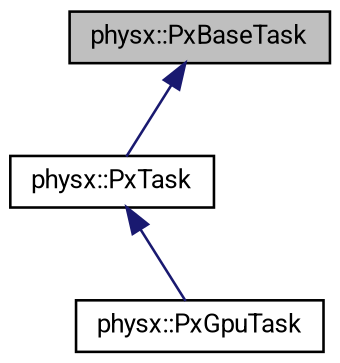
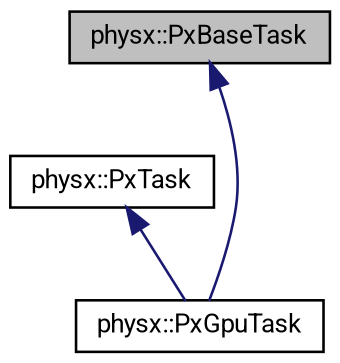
edge "physx::PxTask" -> "physx::PxBaseTask": now "physx::PxGpuTask" -> "physx::PxBaseTask"
